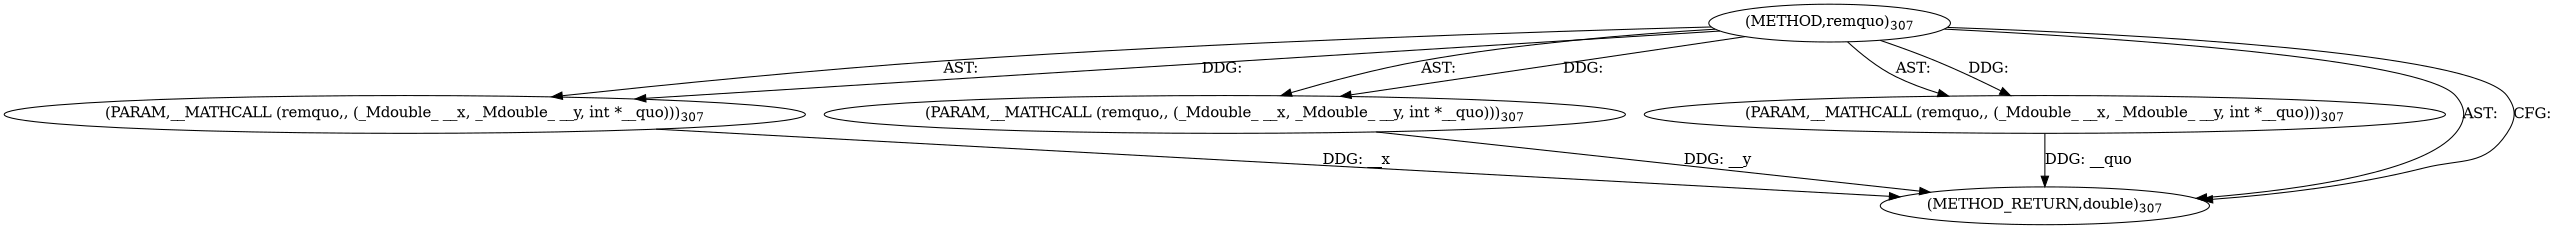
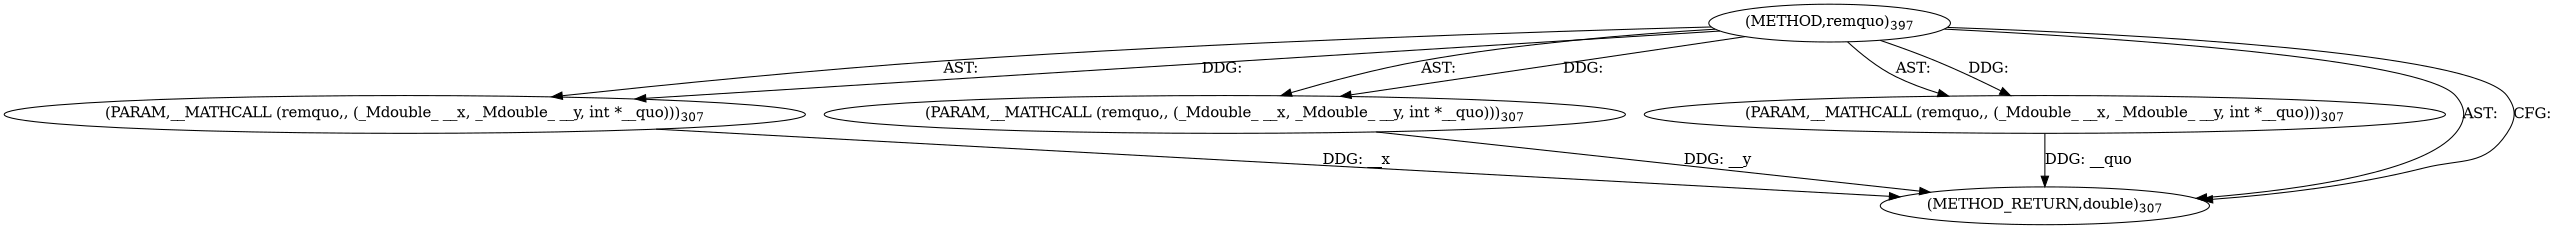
node "(METHOD,remquo)": text "307" -> "397"
